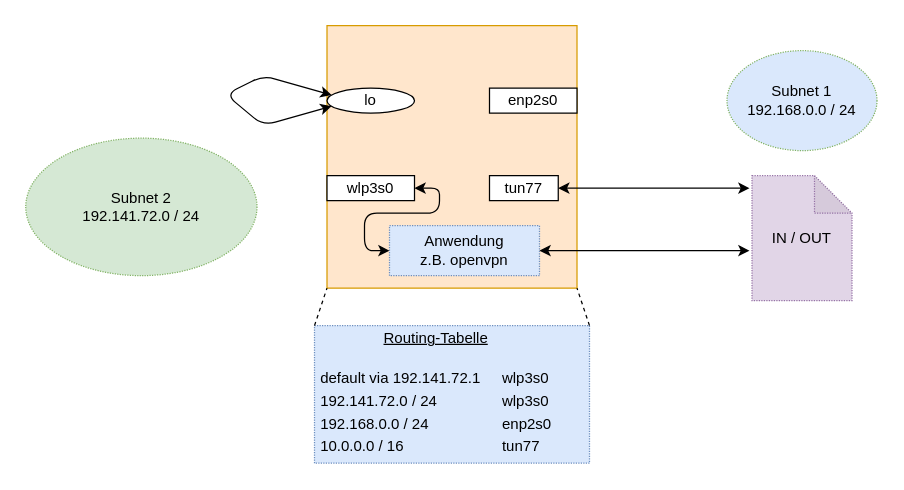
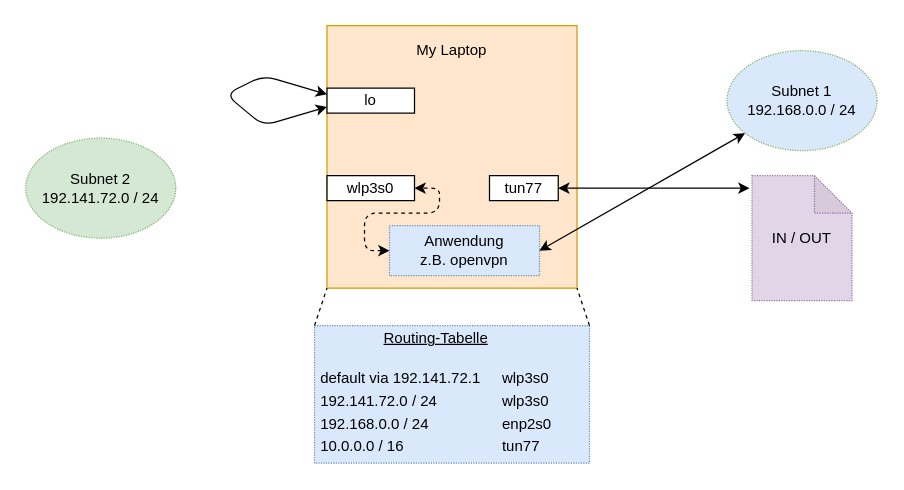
node "My Laptop": added
node "lo": shape ellipse -> rectangle
node "enp2s0": removed
node "Subnet 2 192.141.72.0 / 24": size 231x138 -> 150x100
edge "wlp3s0" -- "Anwendung z.B. openvpn": style solid -> dashed
edge "IN / OUT" -- "Anwendung z.B. openvpn": now "Subnet 1 192.168.0.0 / 24" -- "Anwendung z.B. openvpn"
